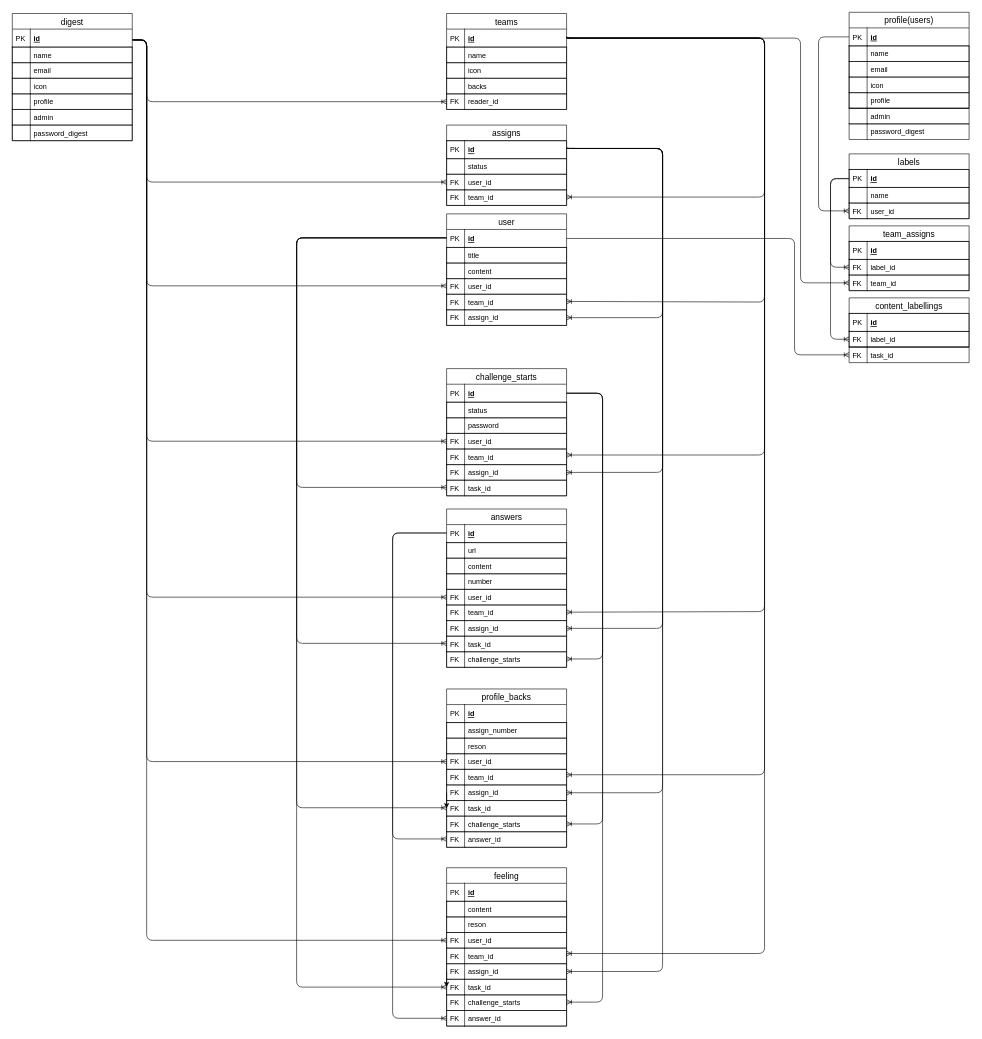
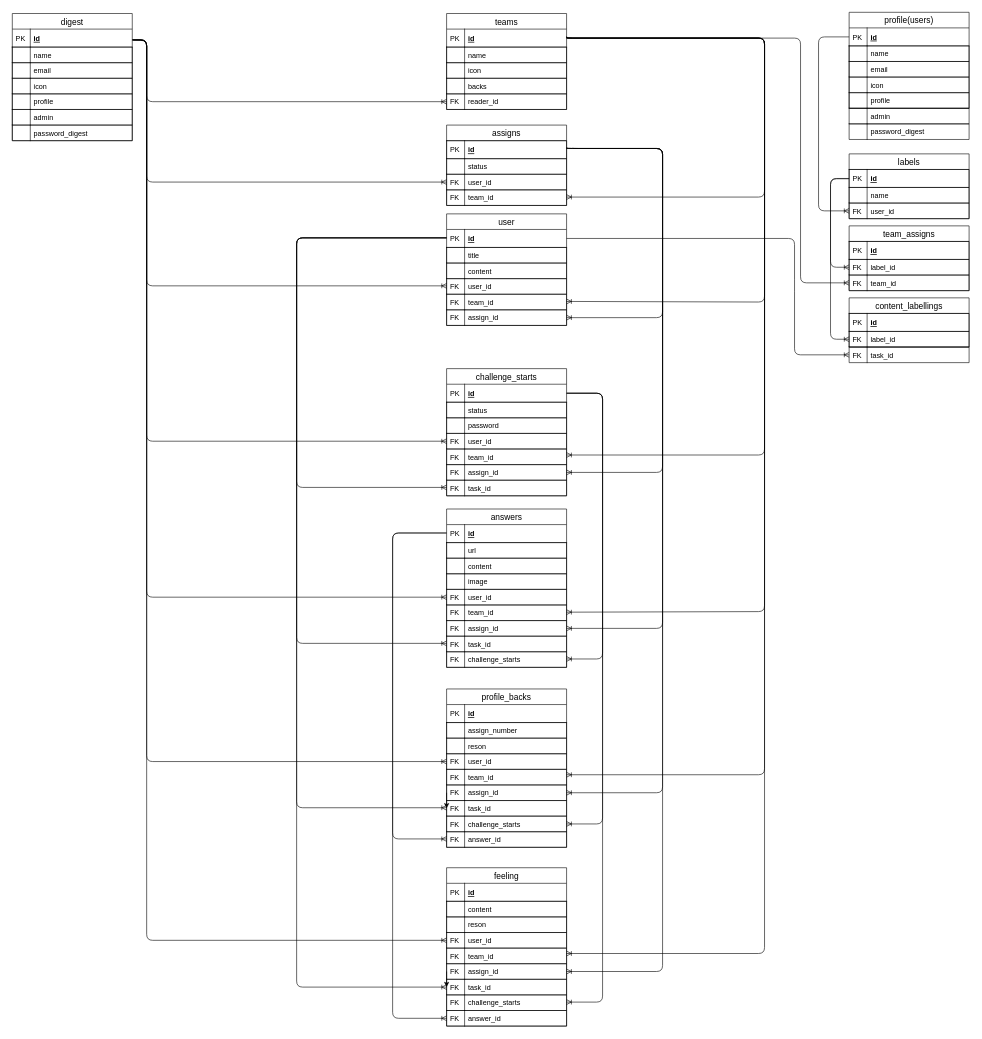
node "number": label "number" -> "image"
